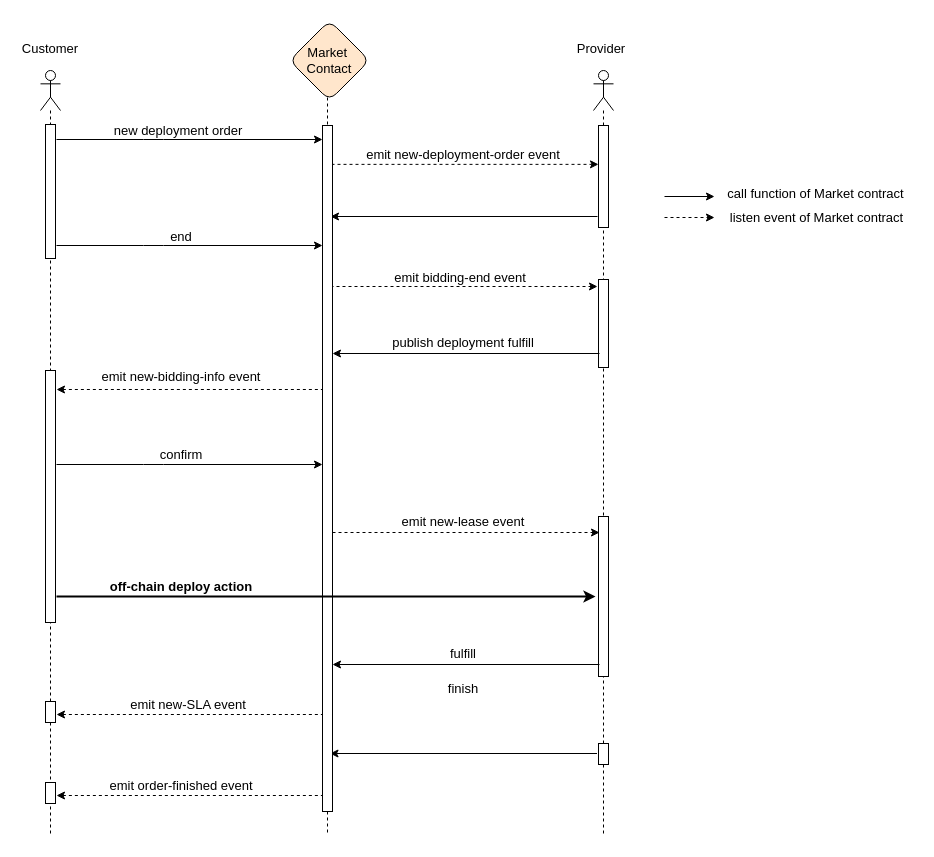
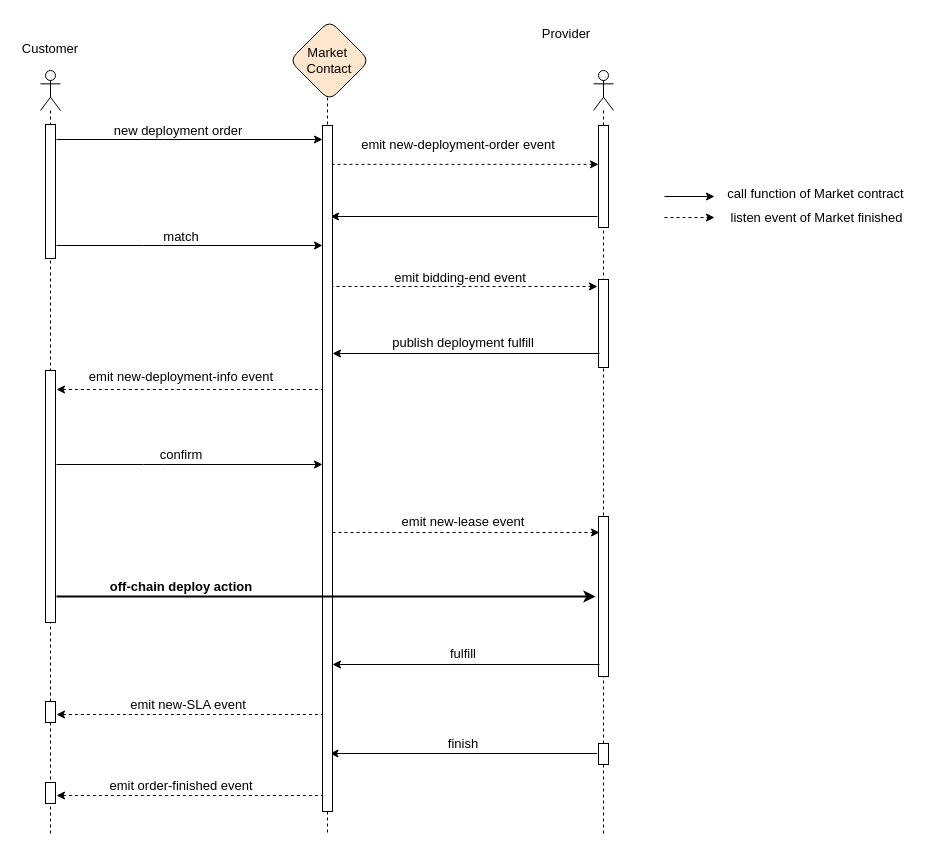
node "Provider": moved (602, 48) -> (567, 33)
node "emit new-deployment-order event": moved (464, 155) -> (459, 145)
node "listen event of Market contract": label "listen event of Market contract" -> "listen event of Market finished"
node "end": label "end" -> "match"
node "emit new-bidding-info event": label "emit new-bidding-info event" -> "emit new-deployment-info event"
node "finish": moved (464, 689) -> (464, 744)
